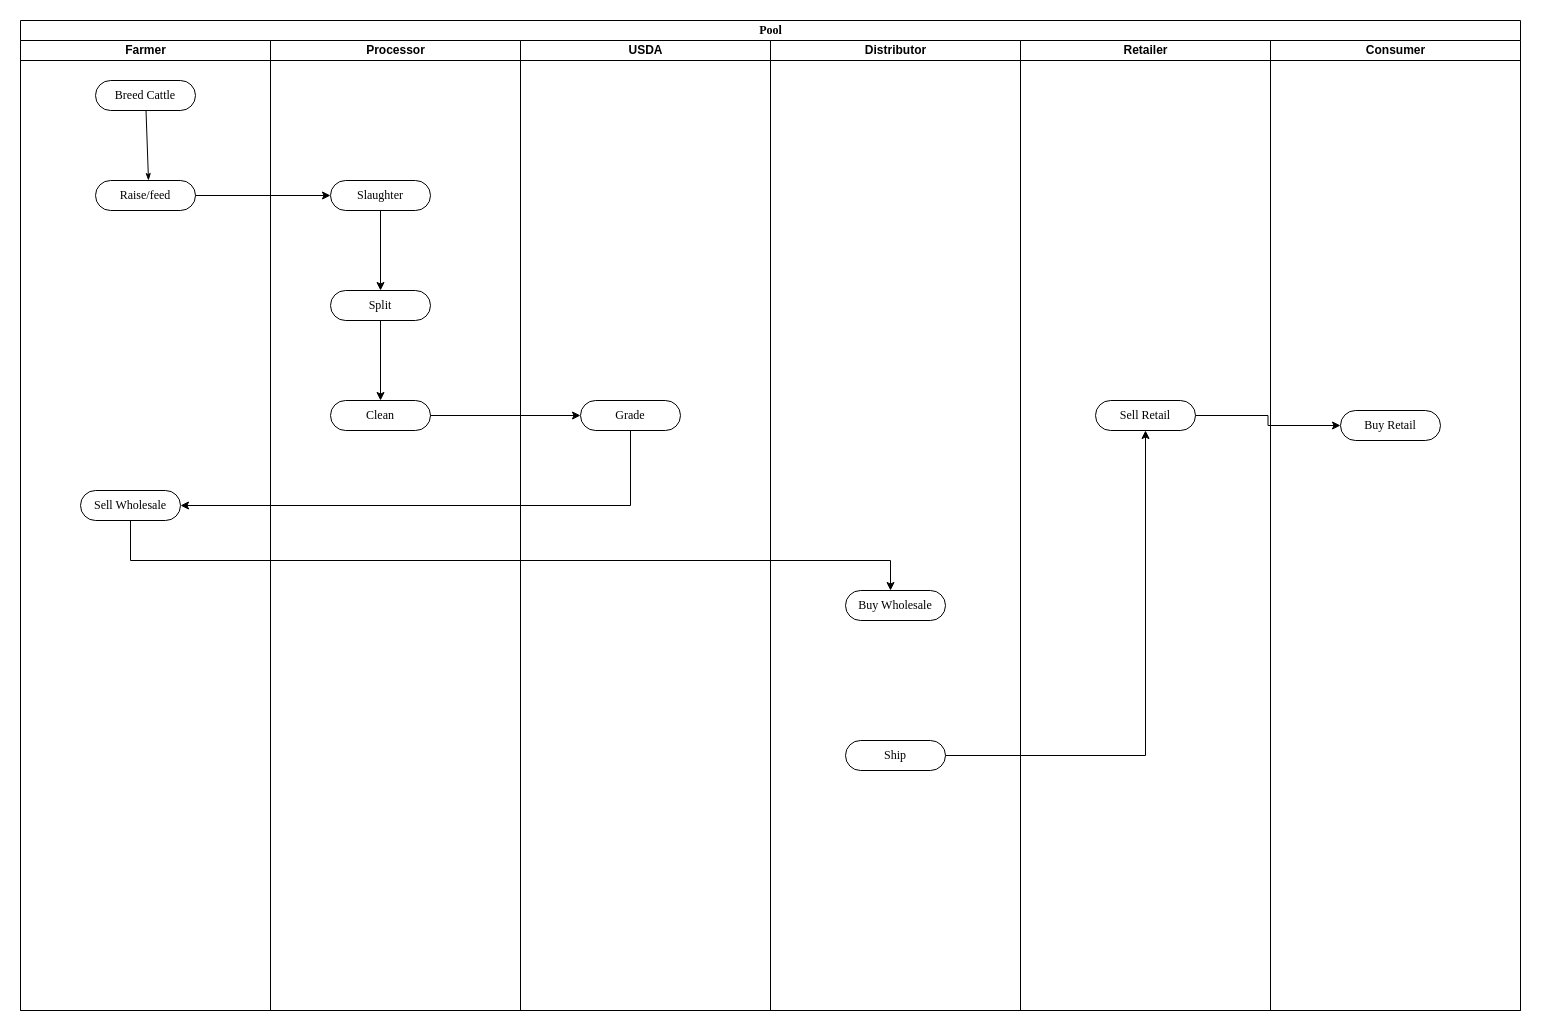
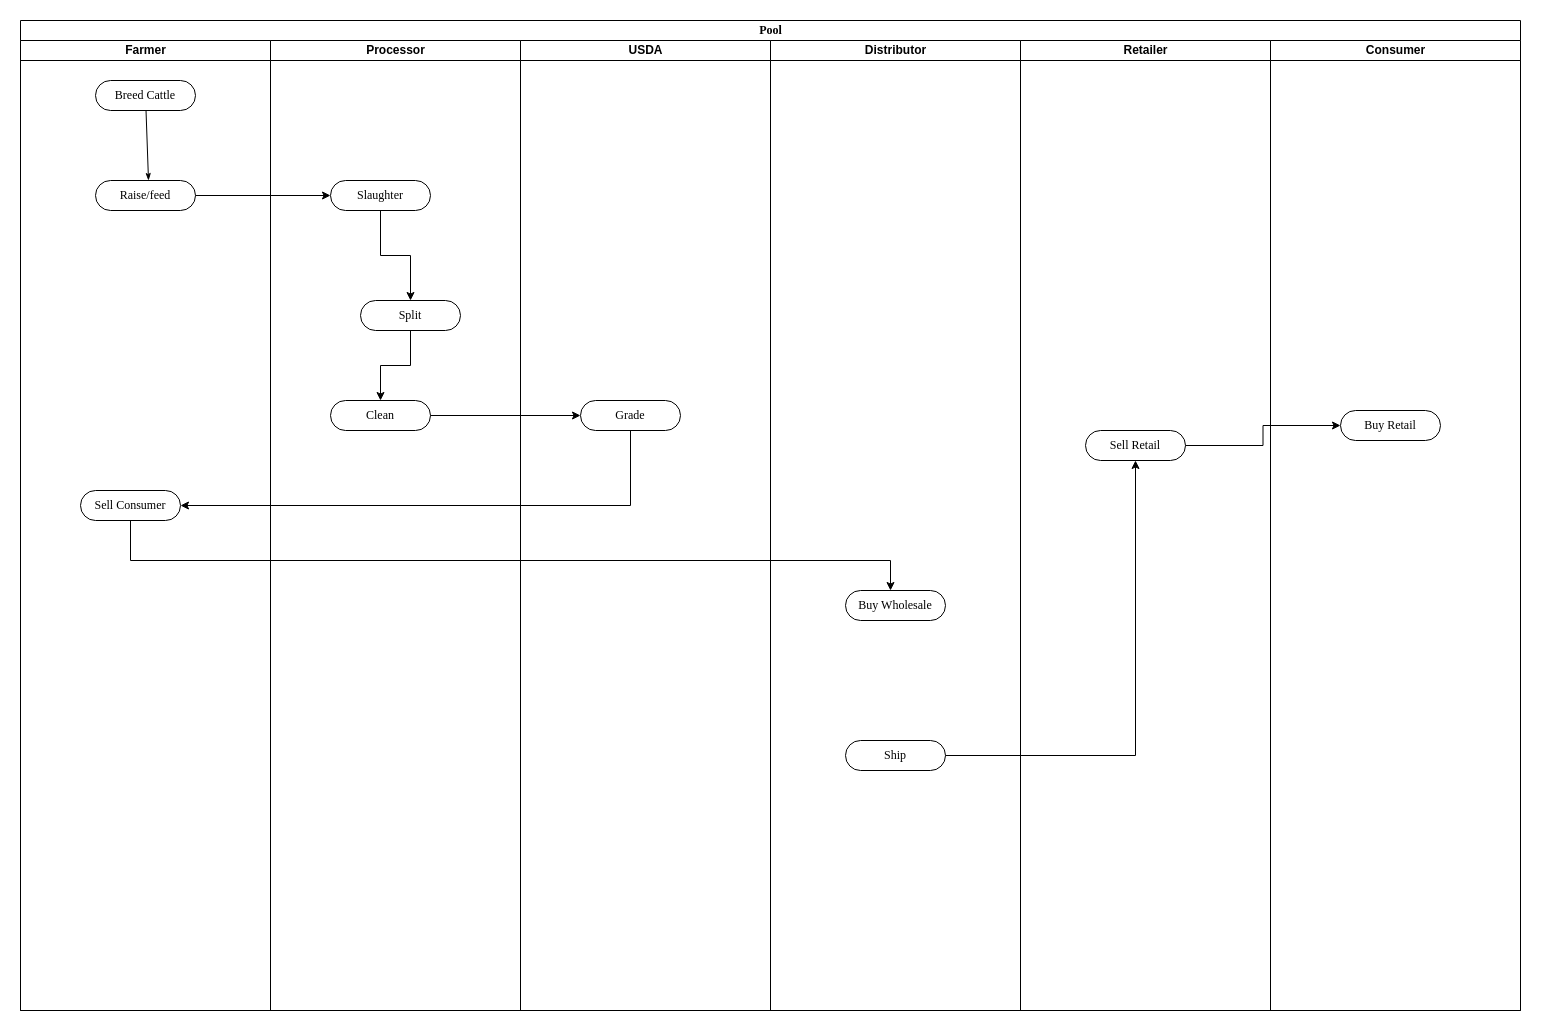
node "Split": moved (381, 306) -> (411, 316)
node "Sell Retail": moved (1146, 416) -> (1136, 446)
node "Sell Wholesale": label "Sell Wholesale" -> "Sell Consumer"
